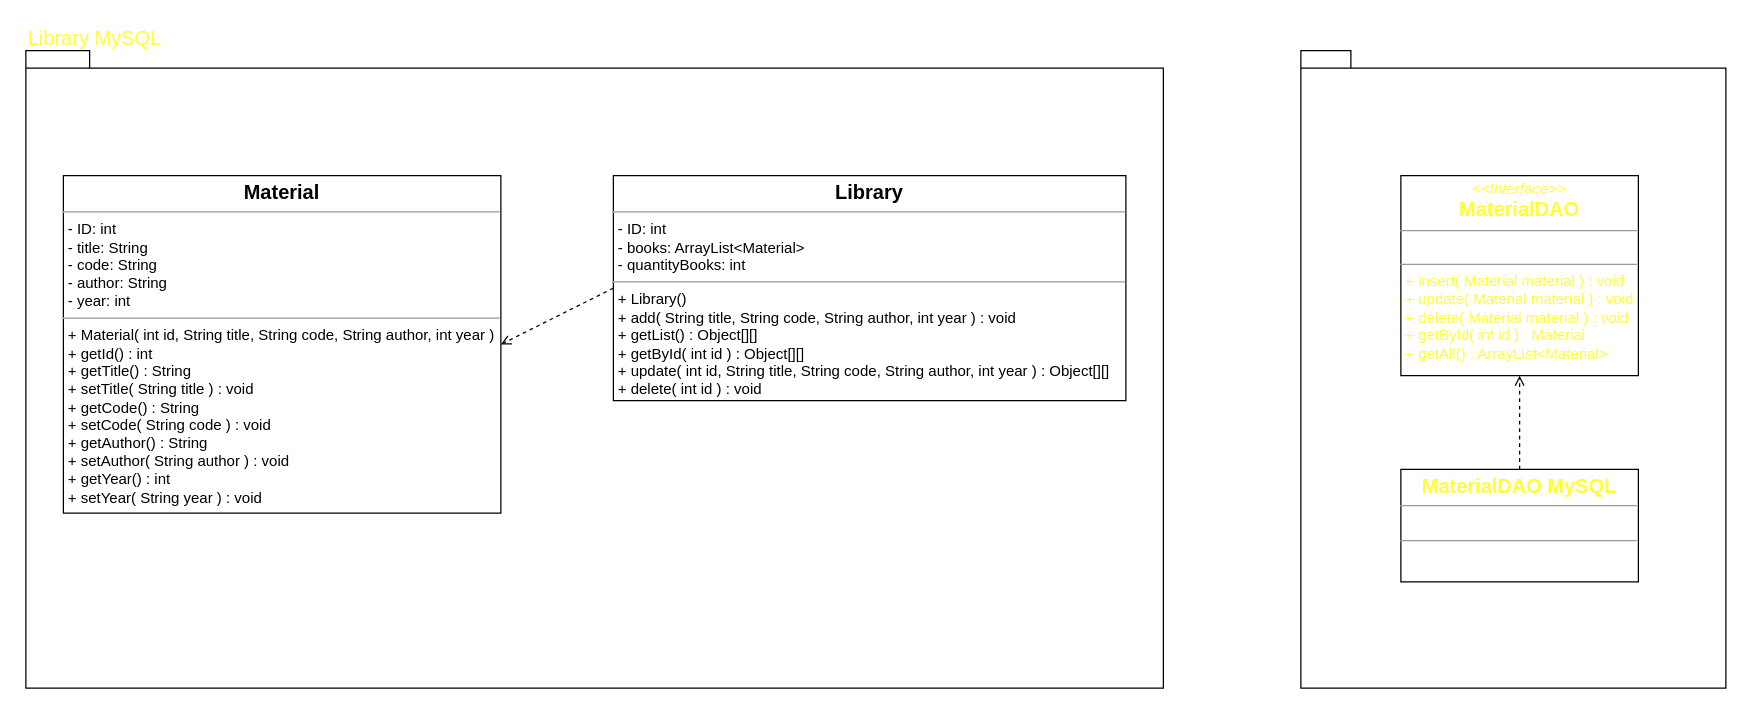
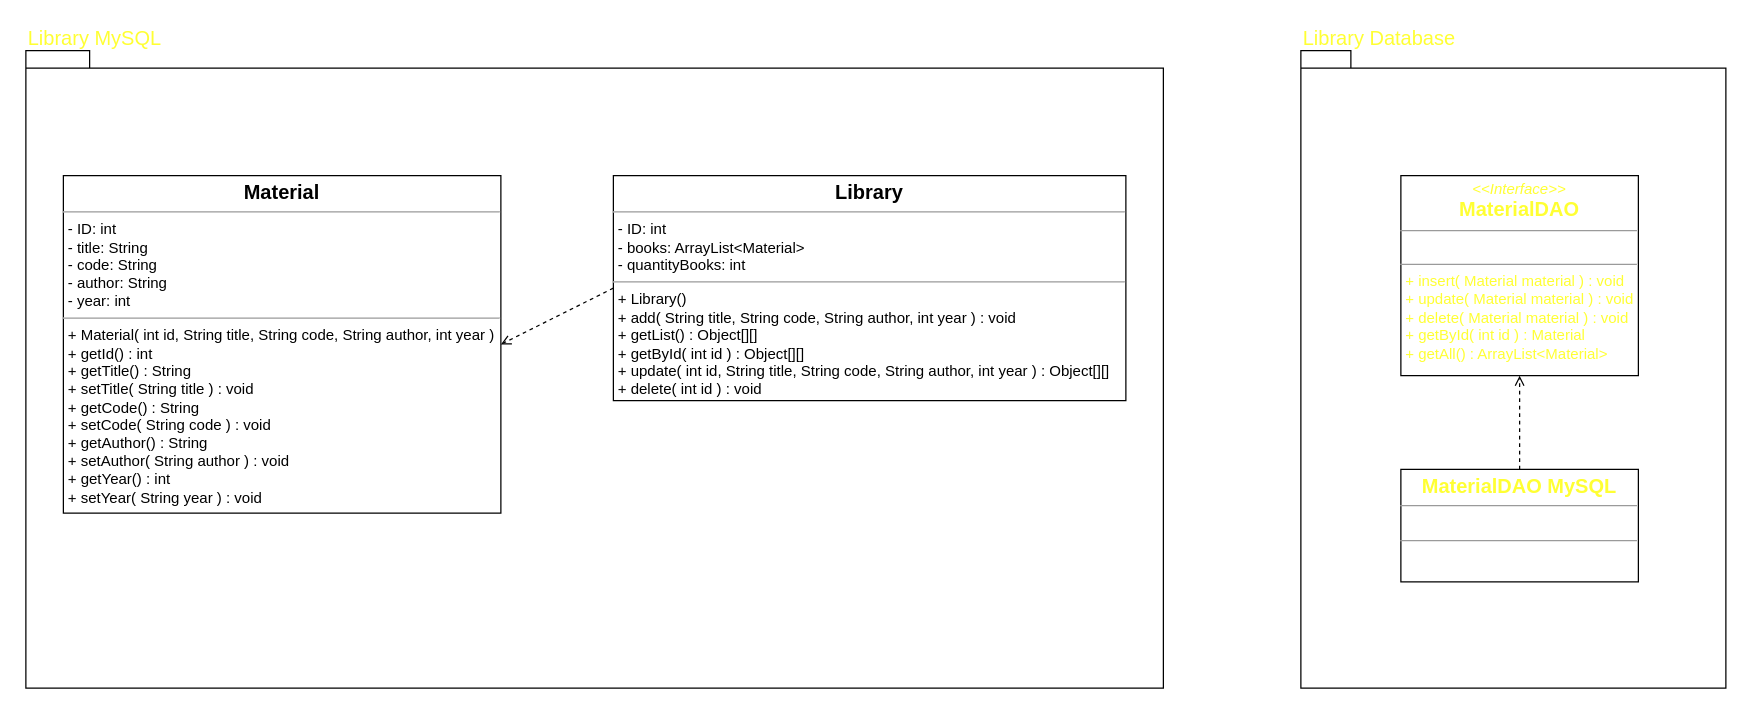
node "Library Database": added
